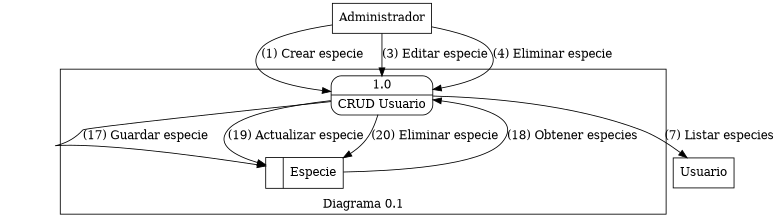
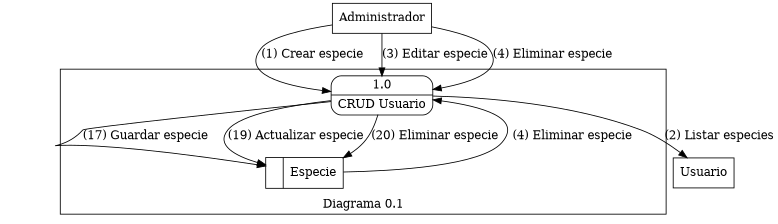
edge "Especie" -> "1.0": label "(18) Obtener especies" -> "(4) Eliminar especie"
edge "1.0" -> "Usuario": label "(7) Listar especies" -> "(2) Listar especies"
